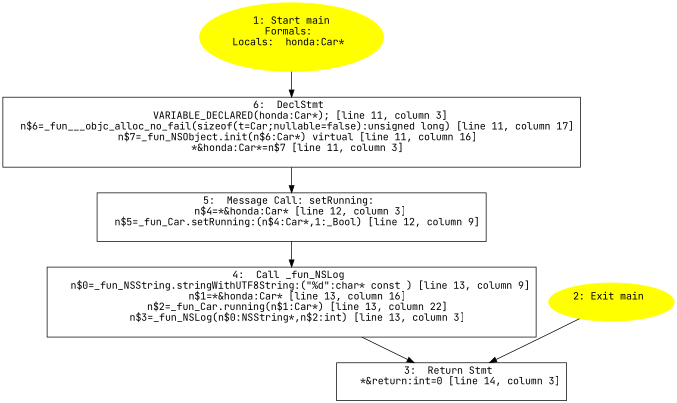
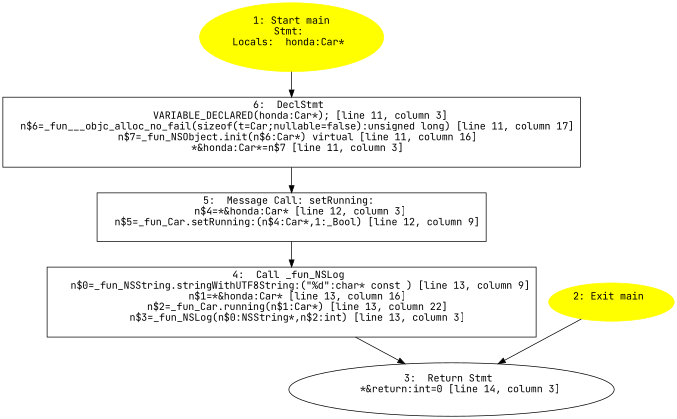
node "1: Start main Formals: Locals:  honda:Car*": label "1: Start main Formals: Locals:  honda:Car*" -> "1: Start main Stmt: Locals:  honda:Car*"
node "3:  Return Stmt *&return:int=0 [line 14, column 3]": shape box -> ellipse
